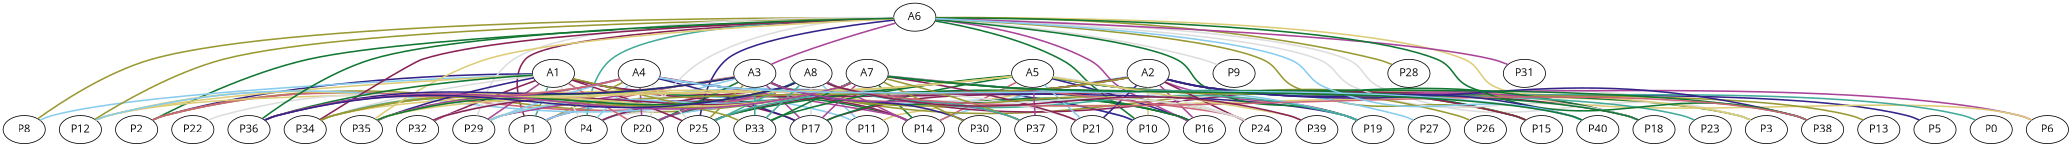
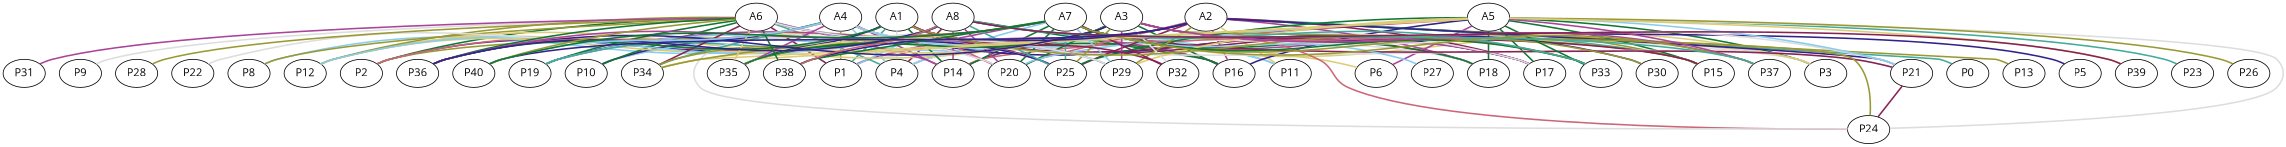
edge "A6" -- "A3": now "A6" -- "P14"
edge "A6" -- "P40": color #88ccee -> #999933
edge "A4" -- "P2": removed
edge "A3" -- "P33": color #44aa99 -> #cc6677
edge "A2" -- "P24": now "P21" -- "P24"
